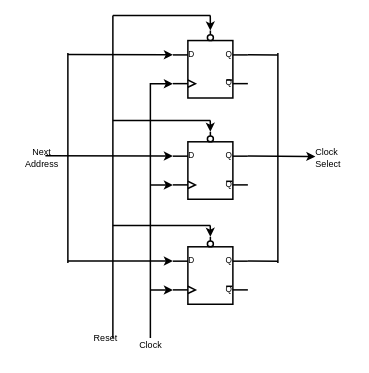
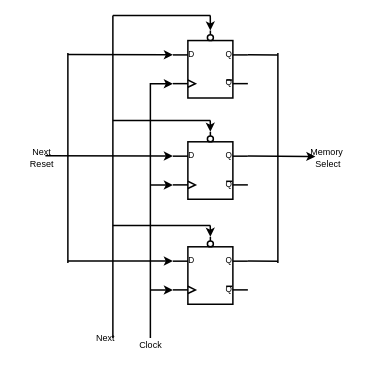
node "Next Address": label "Next Address" -> "Next Reset"
node "Clock Select": label "Clock Select" -> "Memory Select"
node "Reset": label "Reset" -> "Next"
